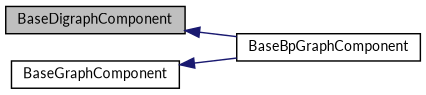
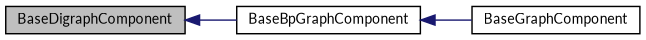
edge "BaseBpGraphComponent" -> "BaseGraphComponent": reversed
